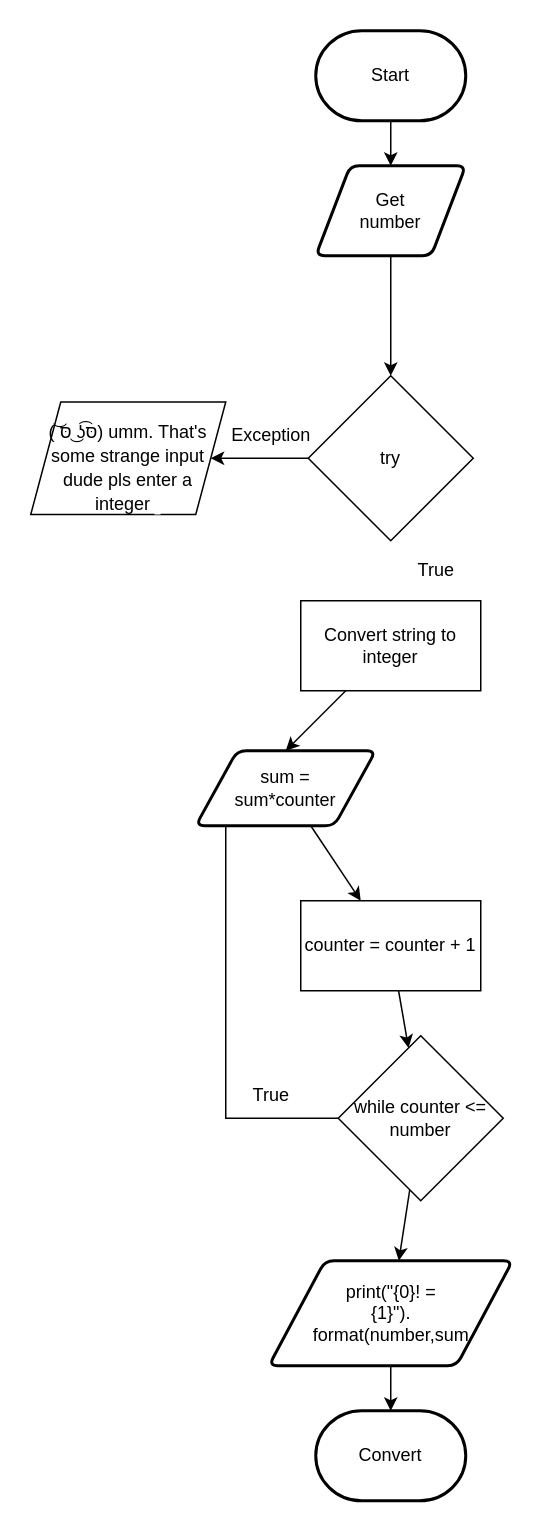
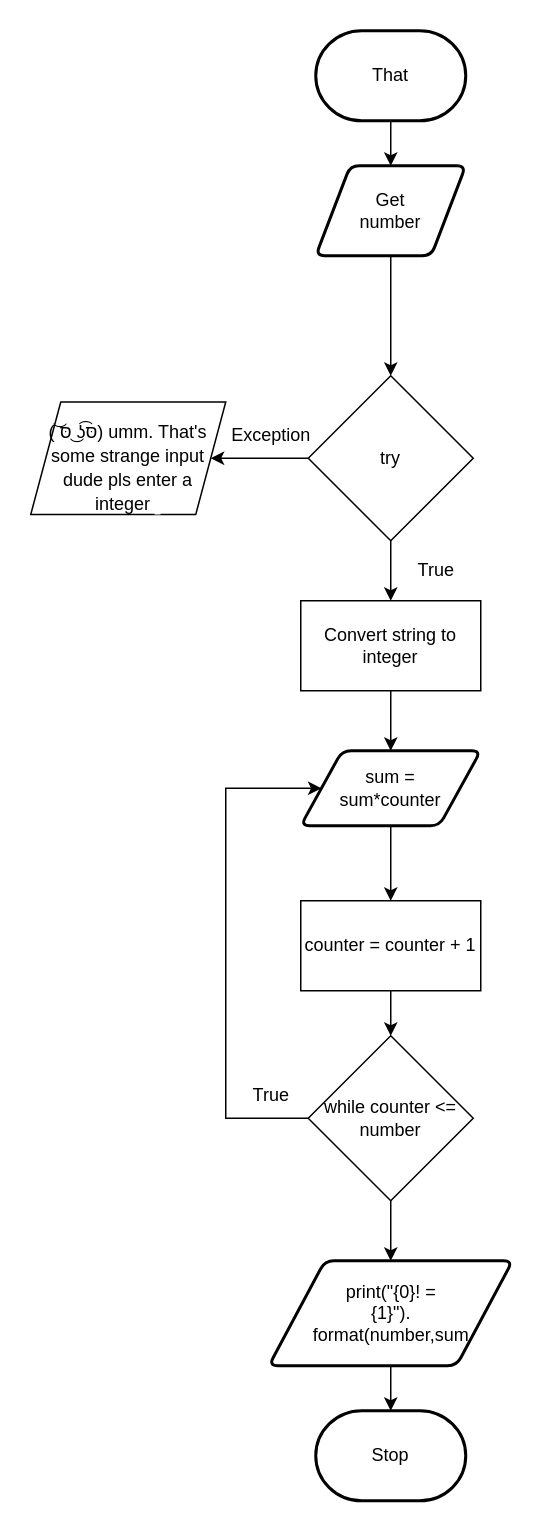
node "Start": label "Start" -> "That"
edge "try" -> "Convert string to integer": added
node "sum = sum*counter": moved (286, 788) -> (391, 788)
node "while counter <= number": moved (421, 1118) -> (391, 1118)
node "Convert": label "Convert" -> "Stop"
